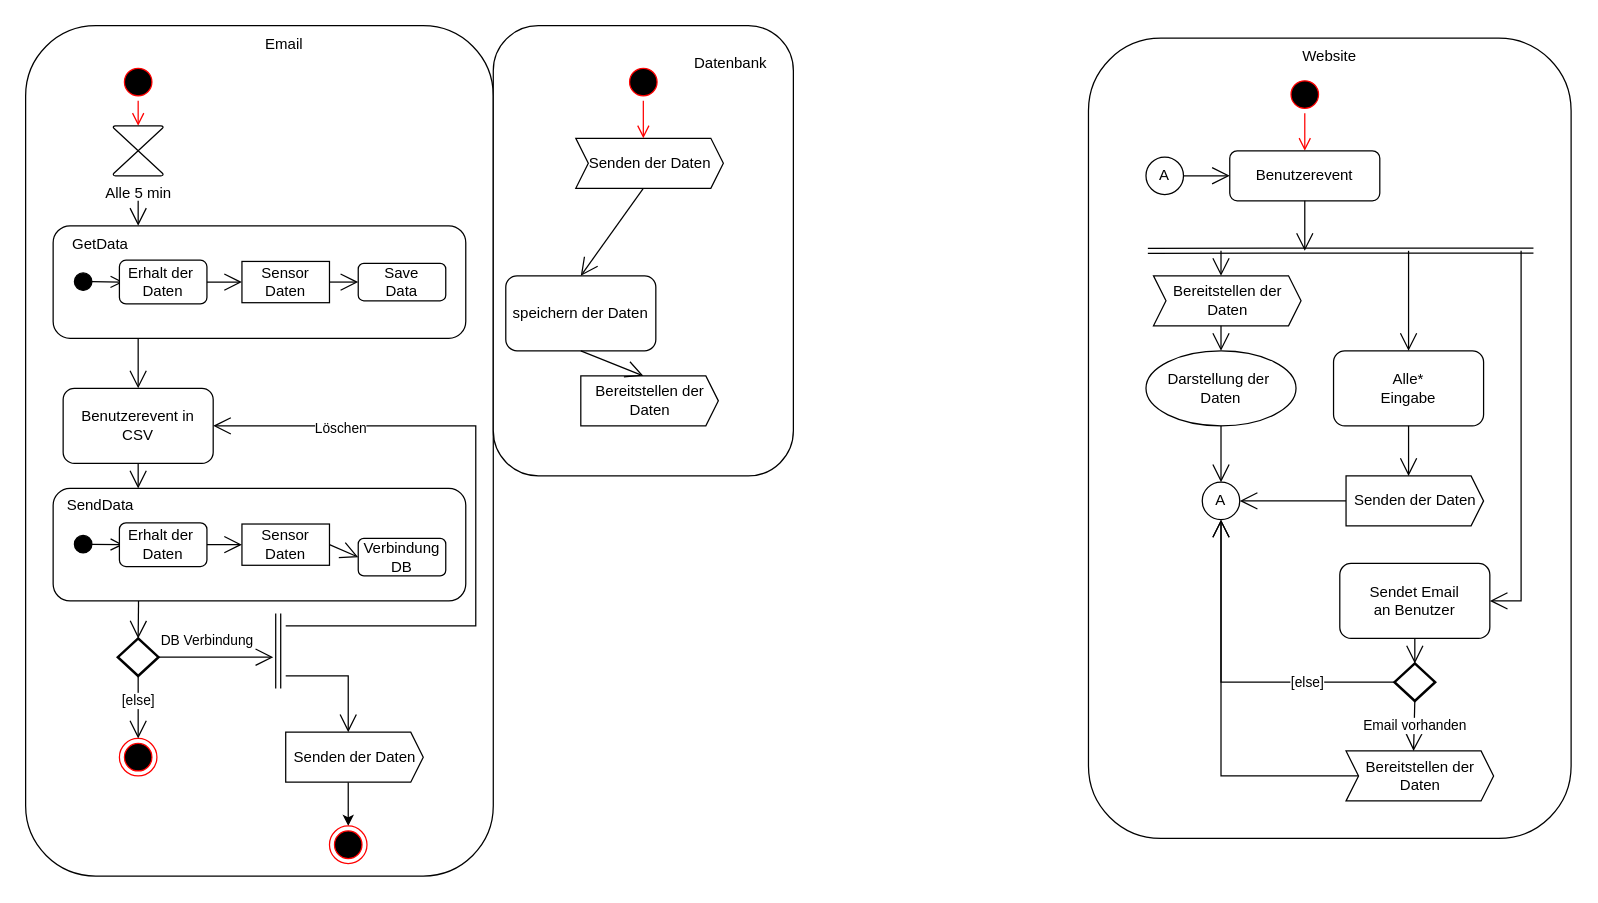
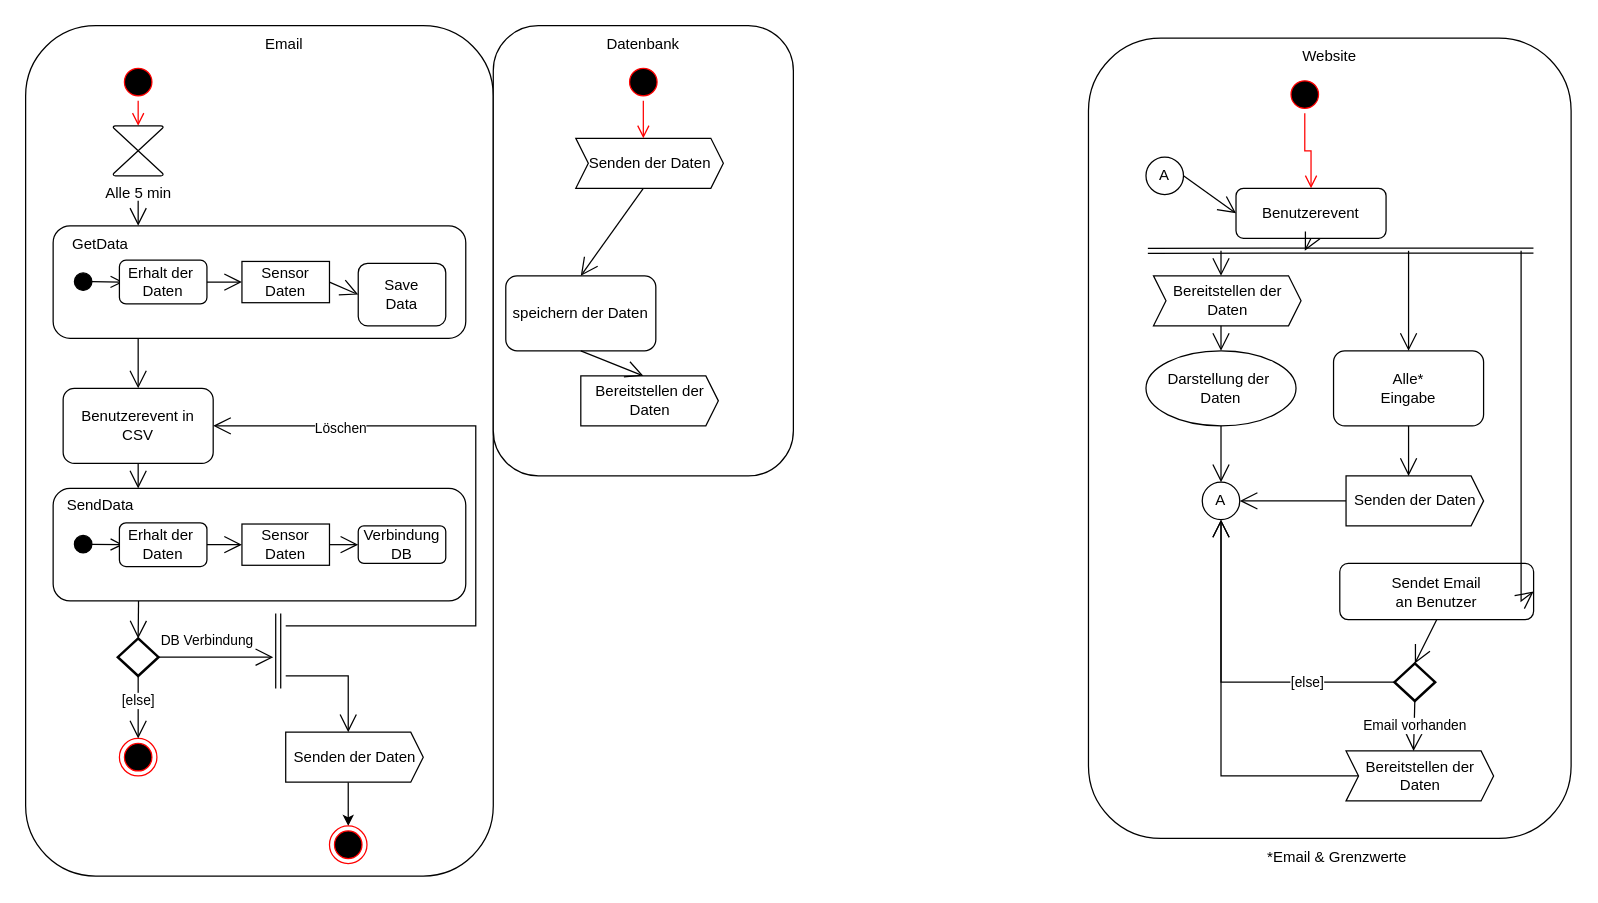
node "Datenbank": moved (731, 63) -> (643, 44)
node "Benutzerevent": moved (1304, 176) -> (1311, 213)
node "Save Data": size 88x38 -> 88x63
node "Verbindung DB": moved (402, 557) -> (402, 544)
node "Sendet Email an Benutzer": size 150x75 -> 194x56
node "*Email & Grenzwerte": added
